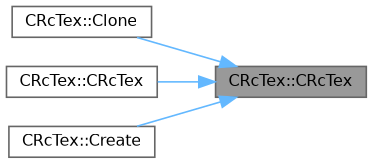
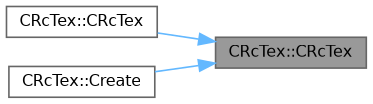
node "CRcTex::Clone": removed
